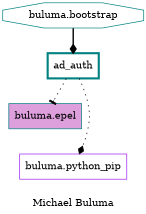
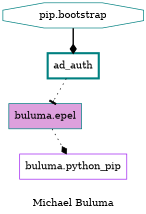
node "buluma.bootstrap": label "buluma.bootstrap" -> "pip.bootstrap"
edge "ad_auth" -> "buluma.python_pip": now "buluma.epel" -> "buluma.python_pip"
